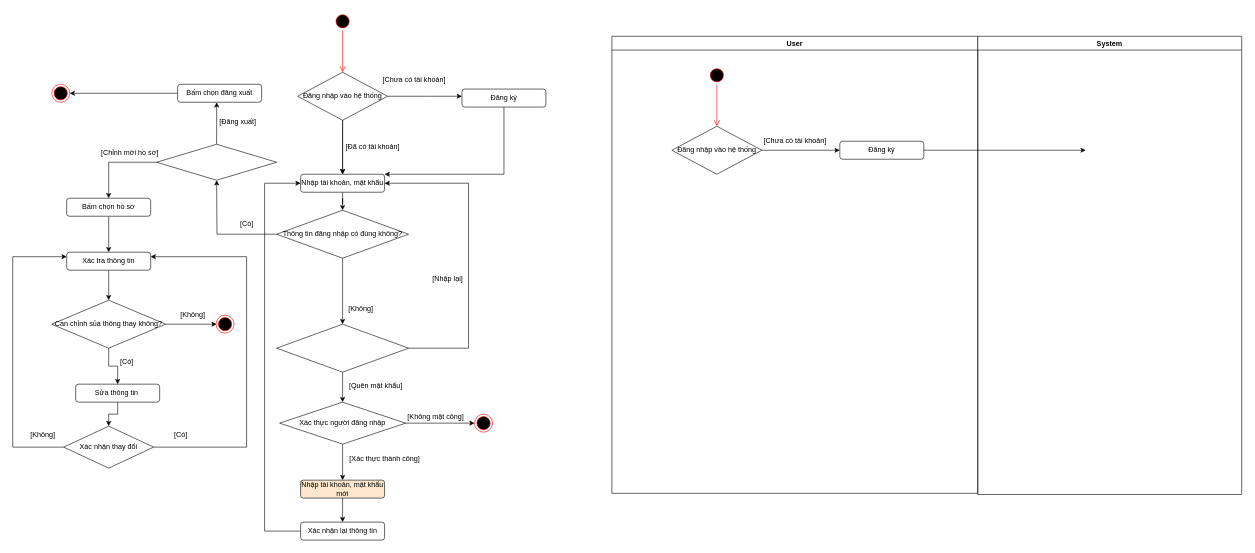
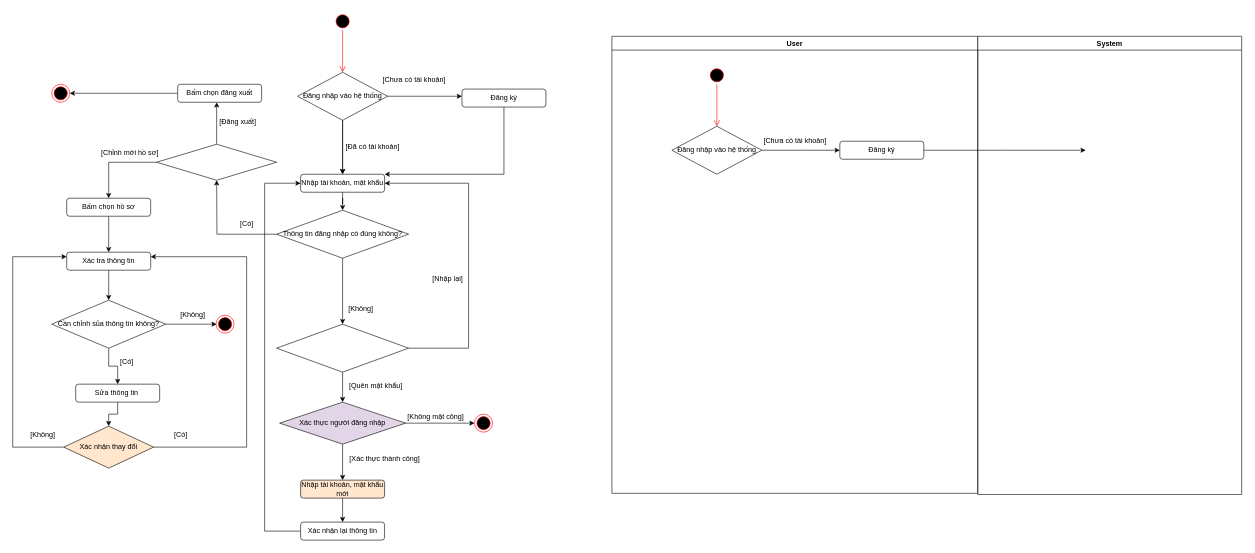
node "Cần chỉnh sủa thông thay không?": label "Cần chỉnh sủa thông thay không?" -> "Cần chỉnh sủa thông tin không?"
node "Xác thực người đăng nhập": fillcolor #ffffff -> #e1d5e7
node "Xác nhận thay đổi": fillcolor #ffffff -> #ffe6cc
